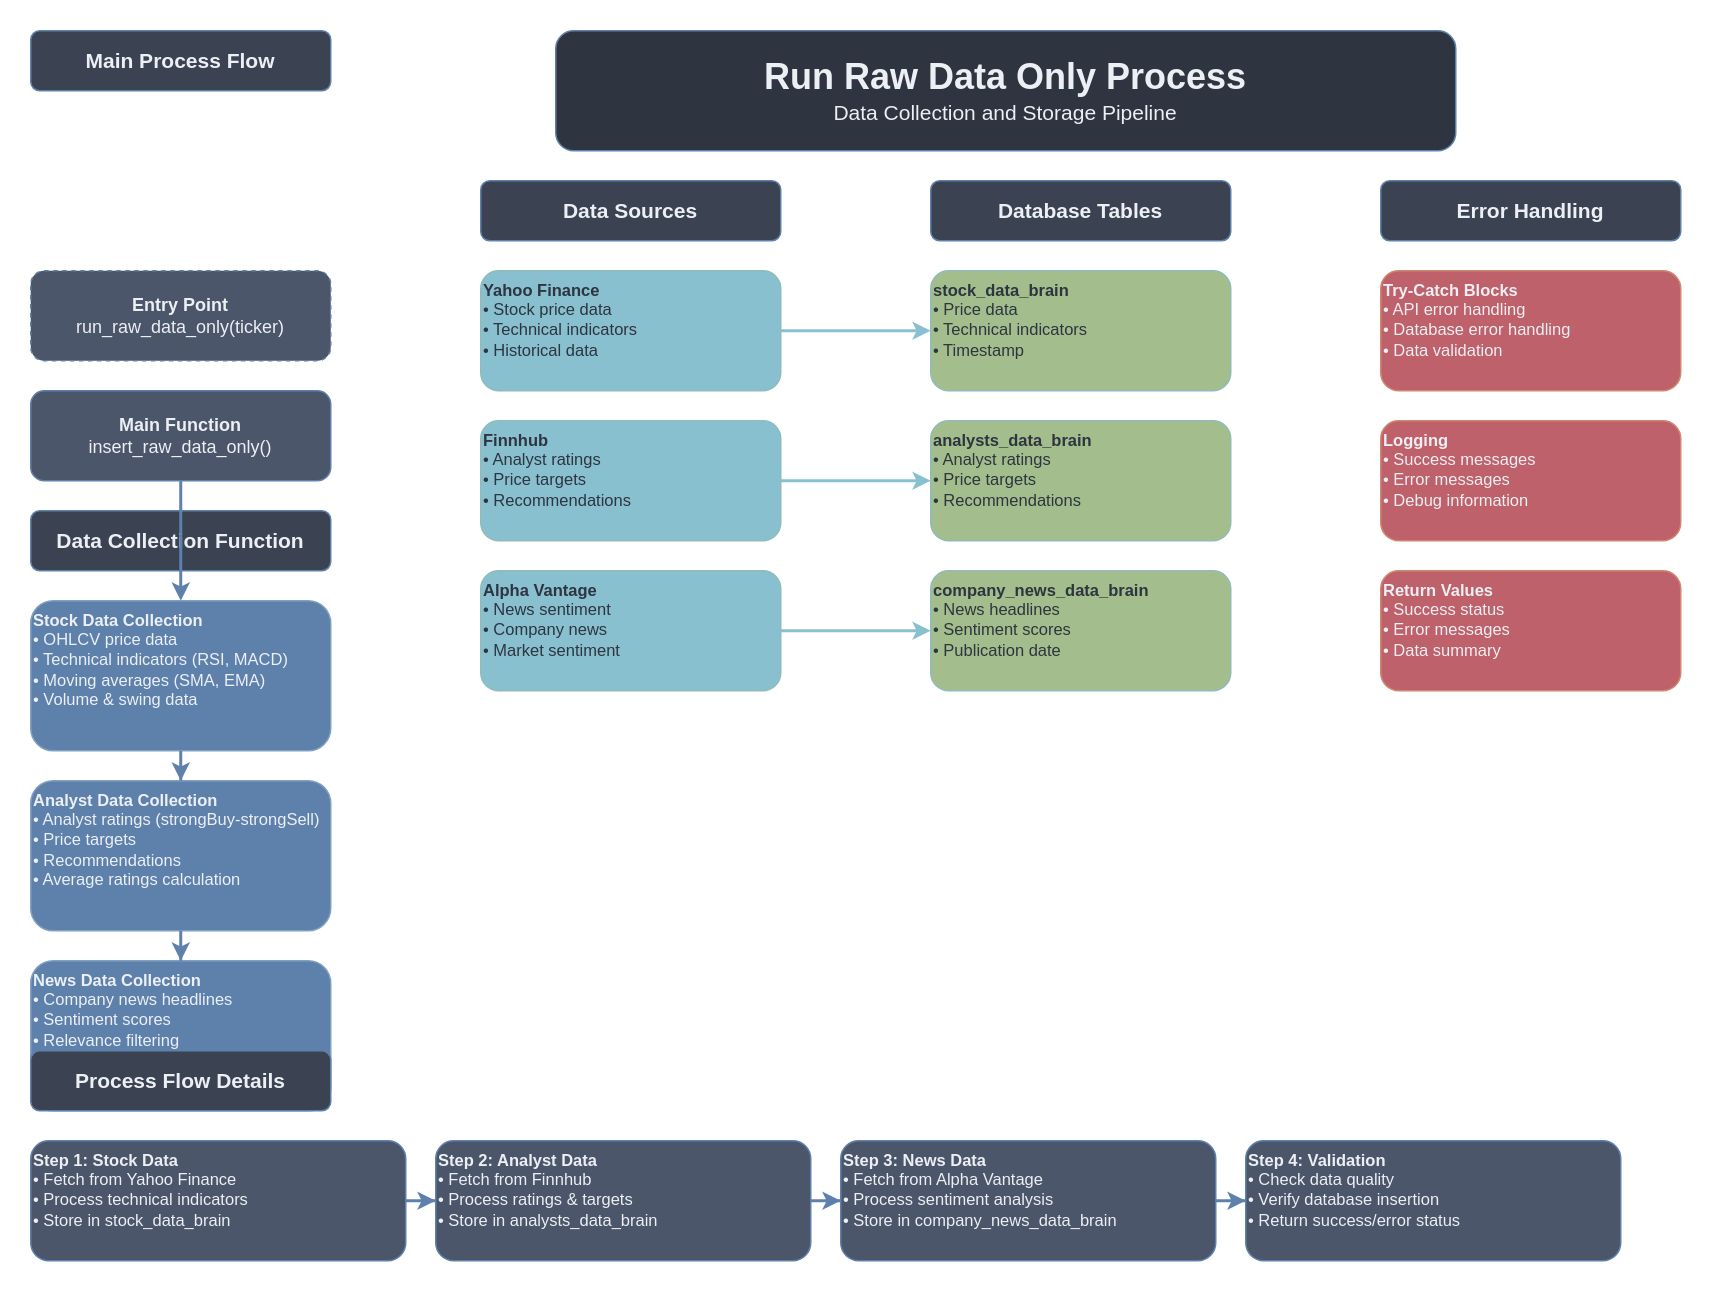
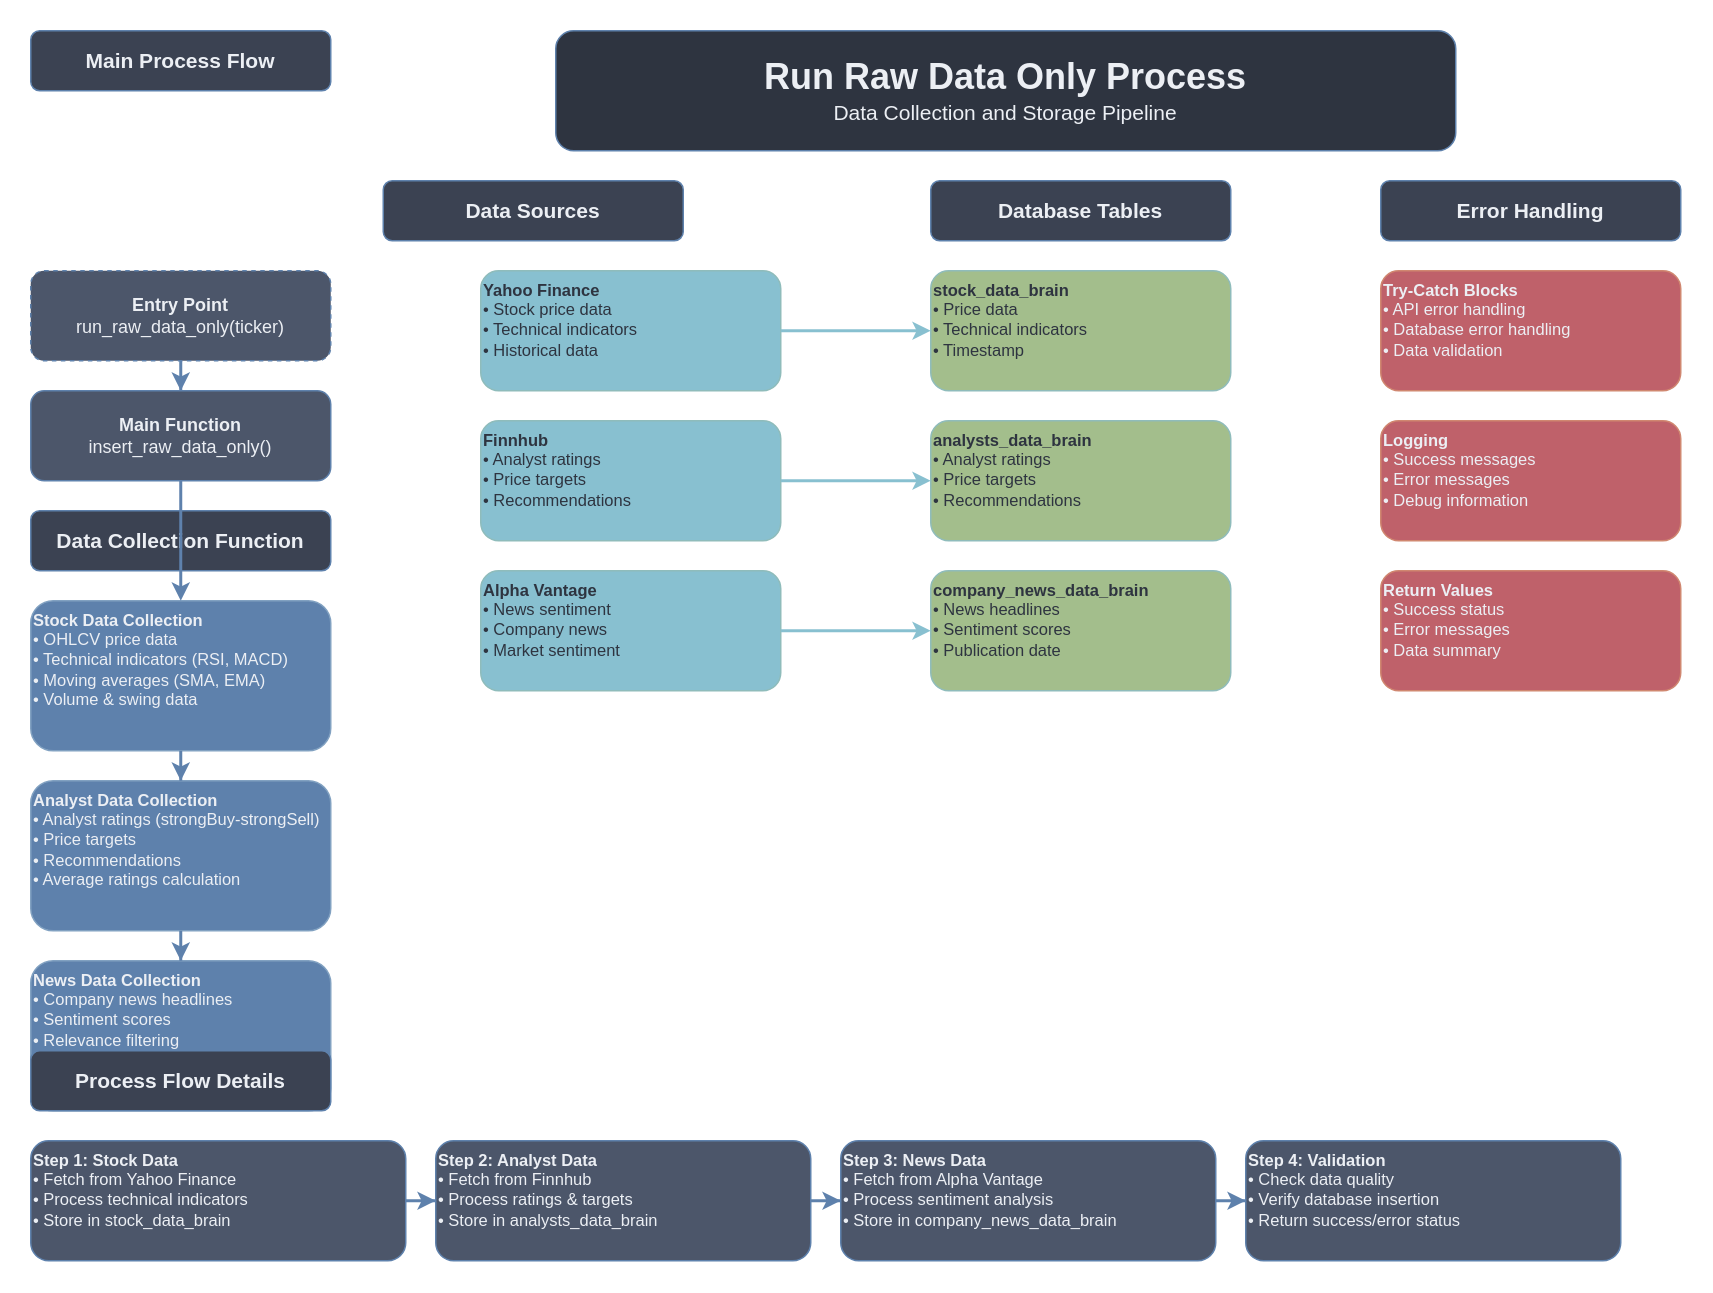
node "Data Sources": moved (631, 211) -> (533, 211)
edge "Entry Point run_raw_data_only(ticker)" -> "Main Function insert_raw_data_only()": added
